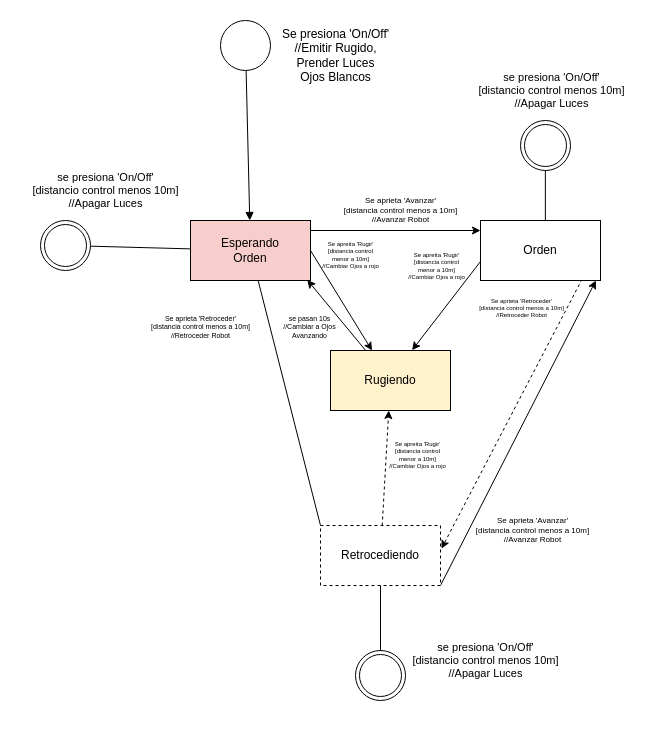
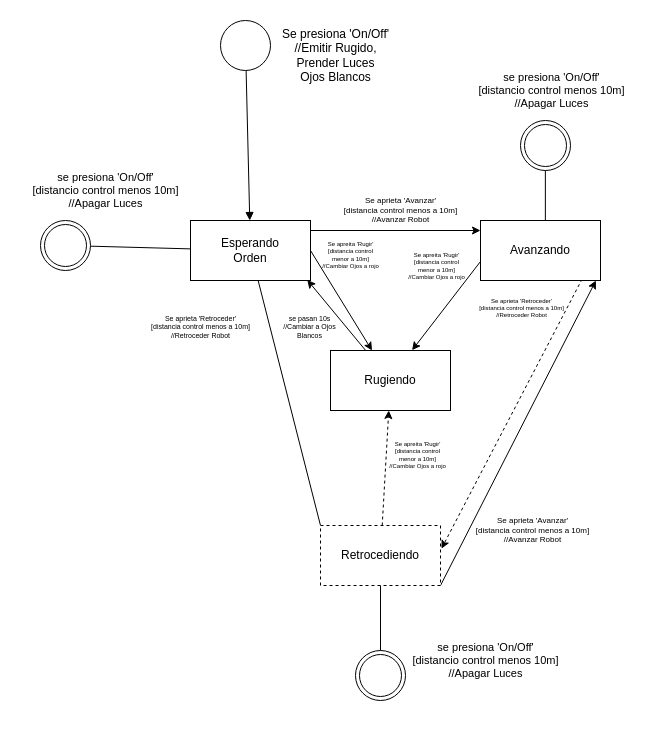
node "Esperando Orden": fillcolor #f8cecc -> #ffffff
node "Orden": label "Orden" -> "Avanzando"
node "se pasan 10s //Cambiar a Ojos Avanzando": label "se pasan 10s //Cambiar a Ojos Avanzando" -> "se pasan 10s //Cambiar a Ojos Blancos"
node "Rugiendo": fillcolor #fff2cc -> #ffffff
